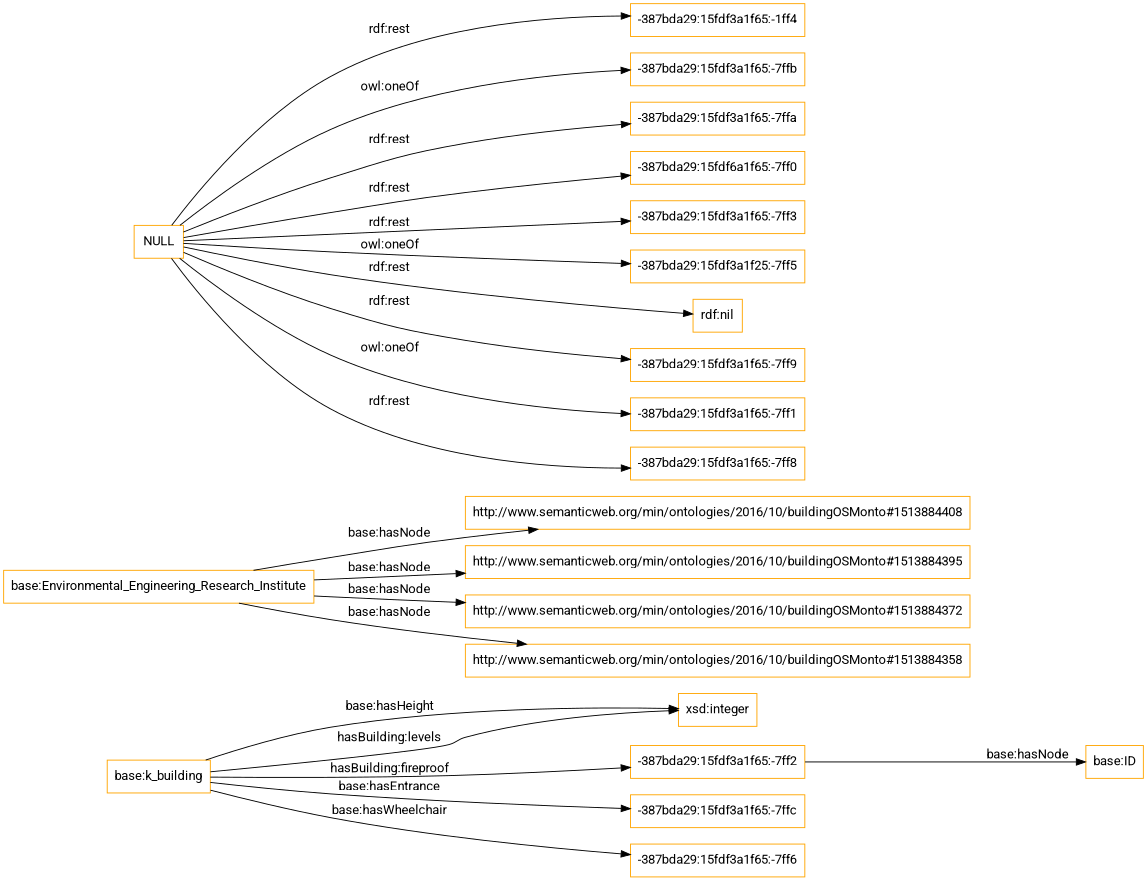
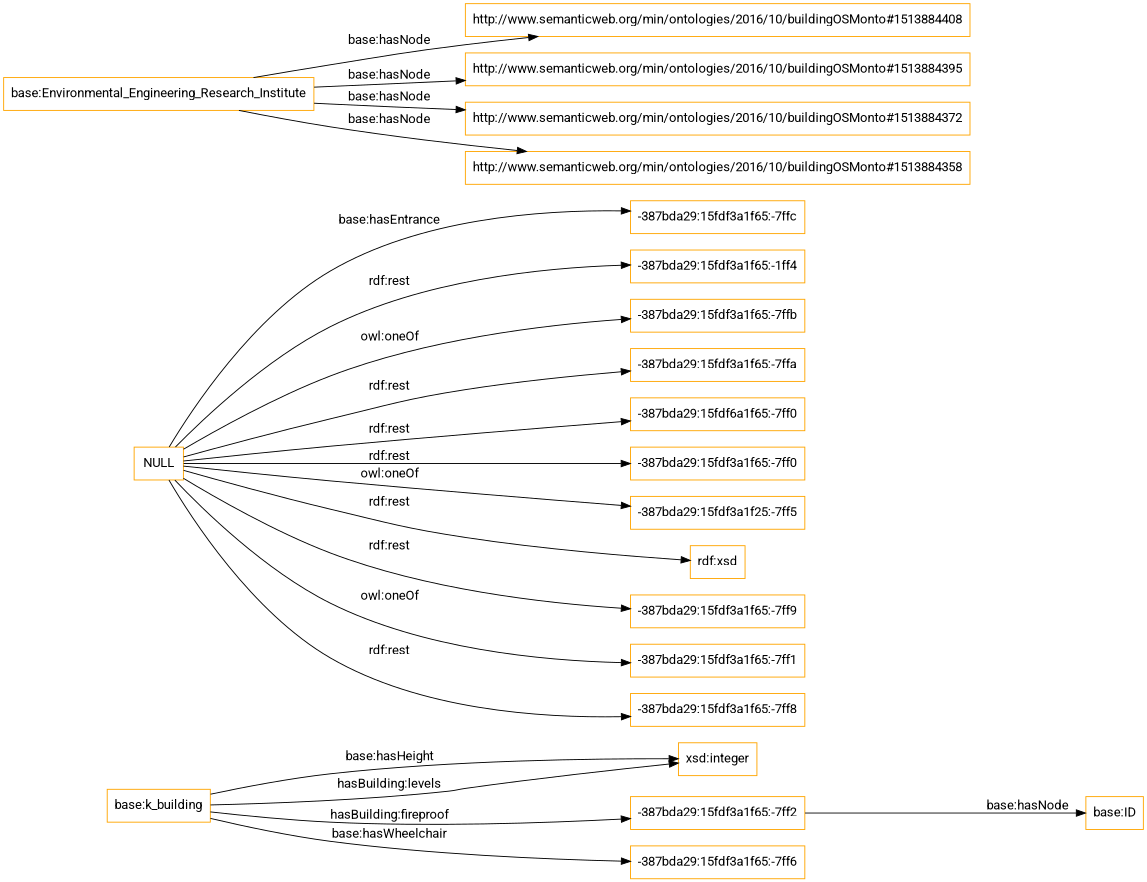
node "-387bda29:15fdf3a1f65:-7ff3": label "-387bda29:15fdf3a1f65:-7ff3" -> "-387bda29:15fdf3a1f65:-7ff0"
node "rdf:nil": label "rdf:nil" -> "rdf:xsd"
edge "base:k_building" -> "-387bda29:15fdf3a1f65:-7ffc": now "NULL" -> "-387bda29:15fdf3a1f65:-7ffc"
